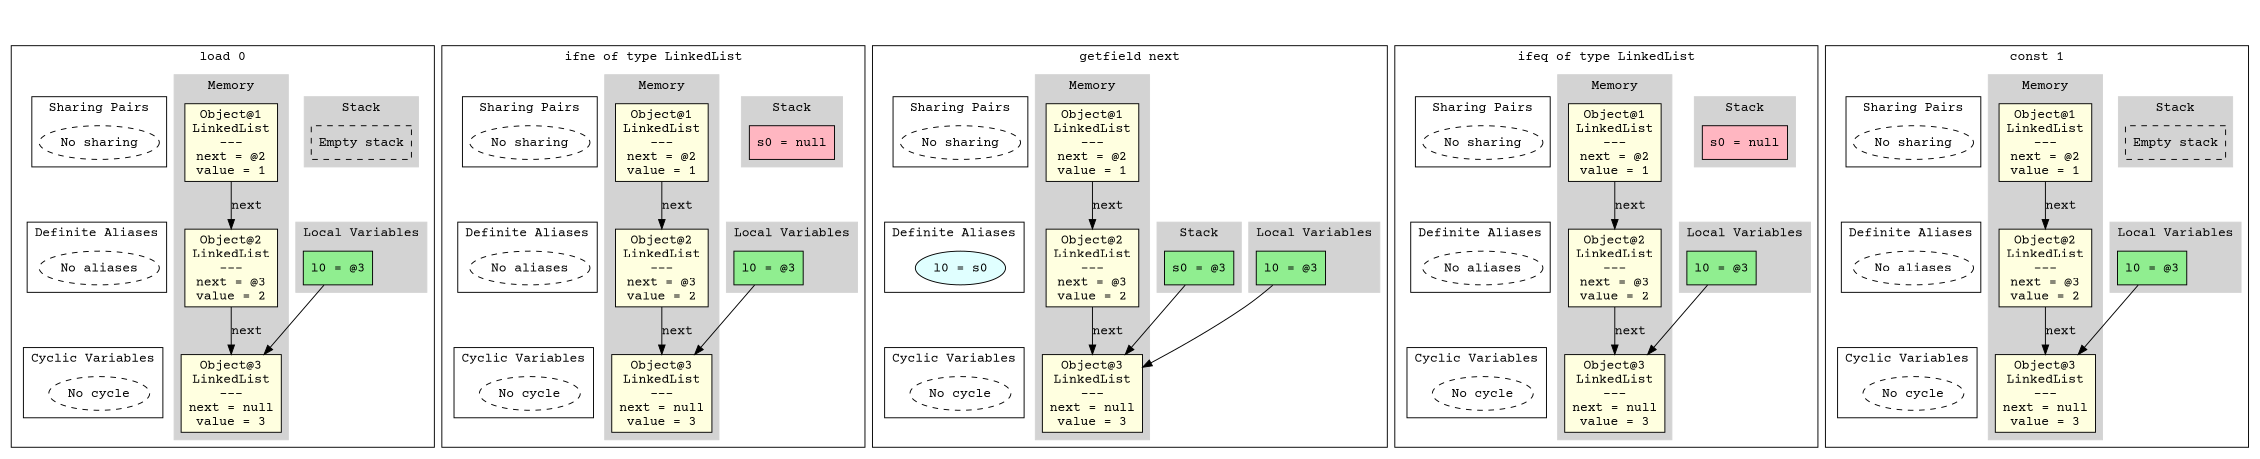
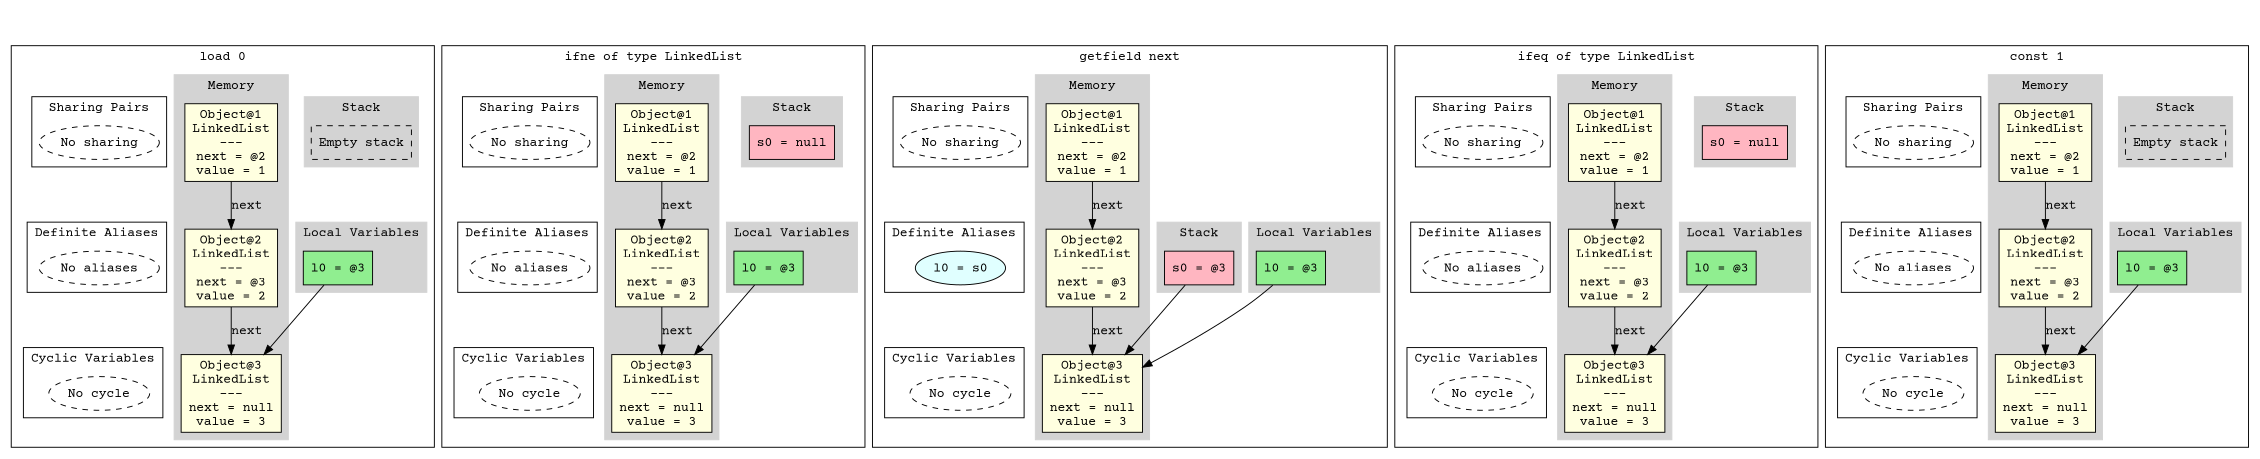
node "s0 = @3": fillcolor lightgreen -> lightpink
